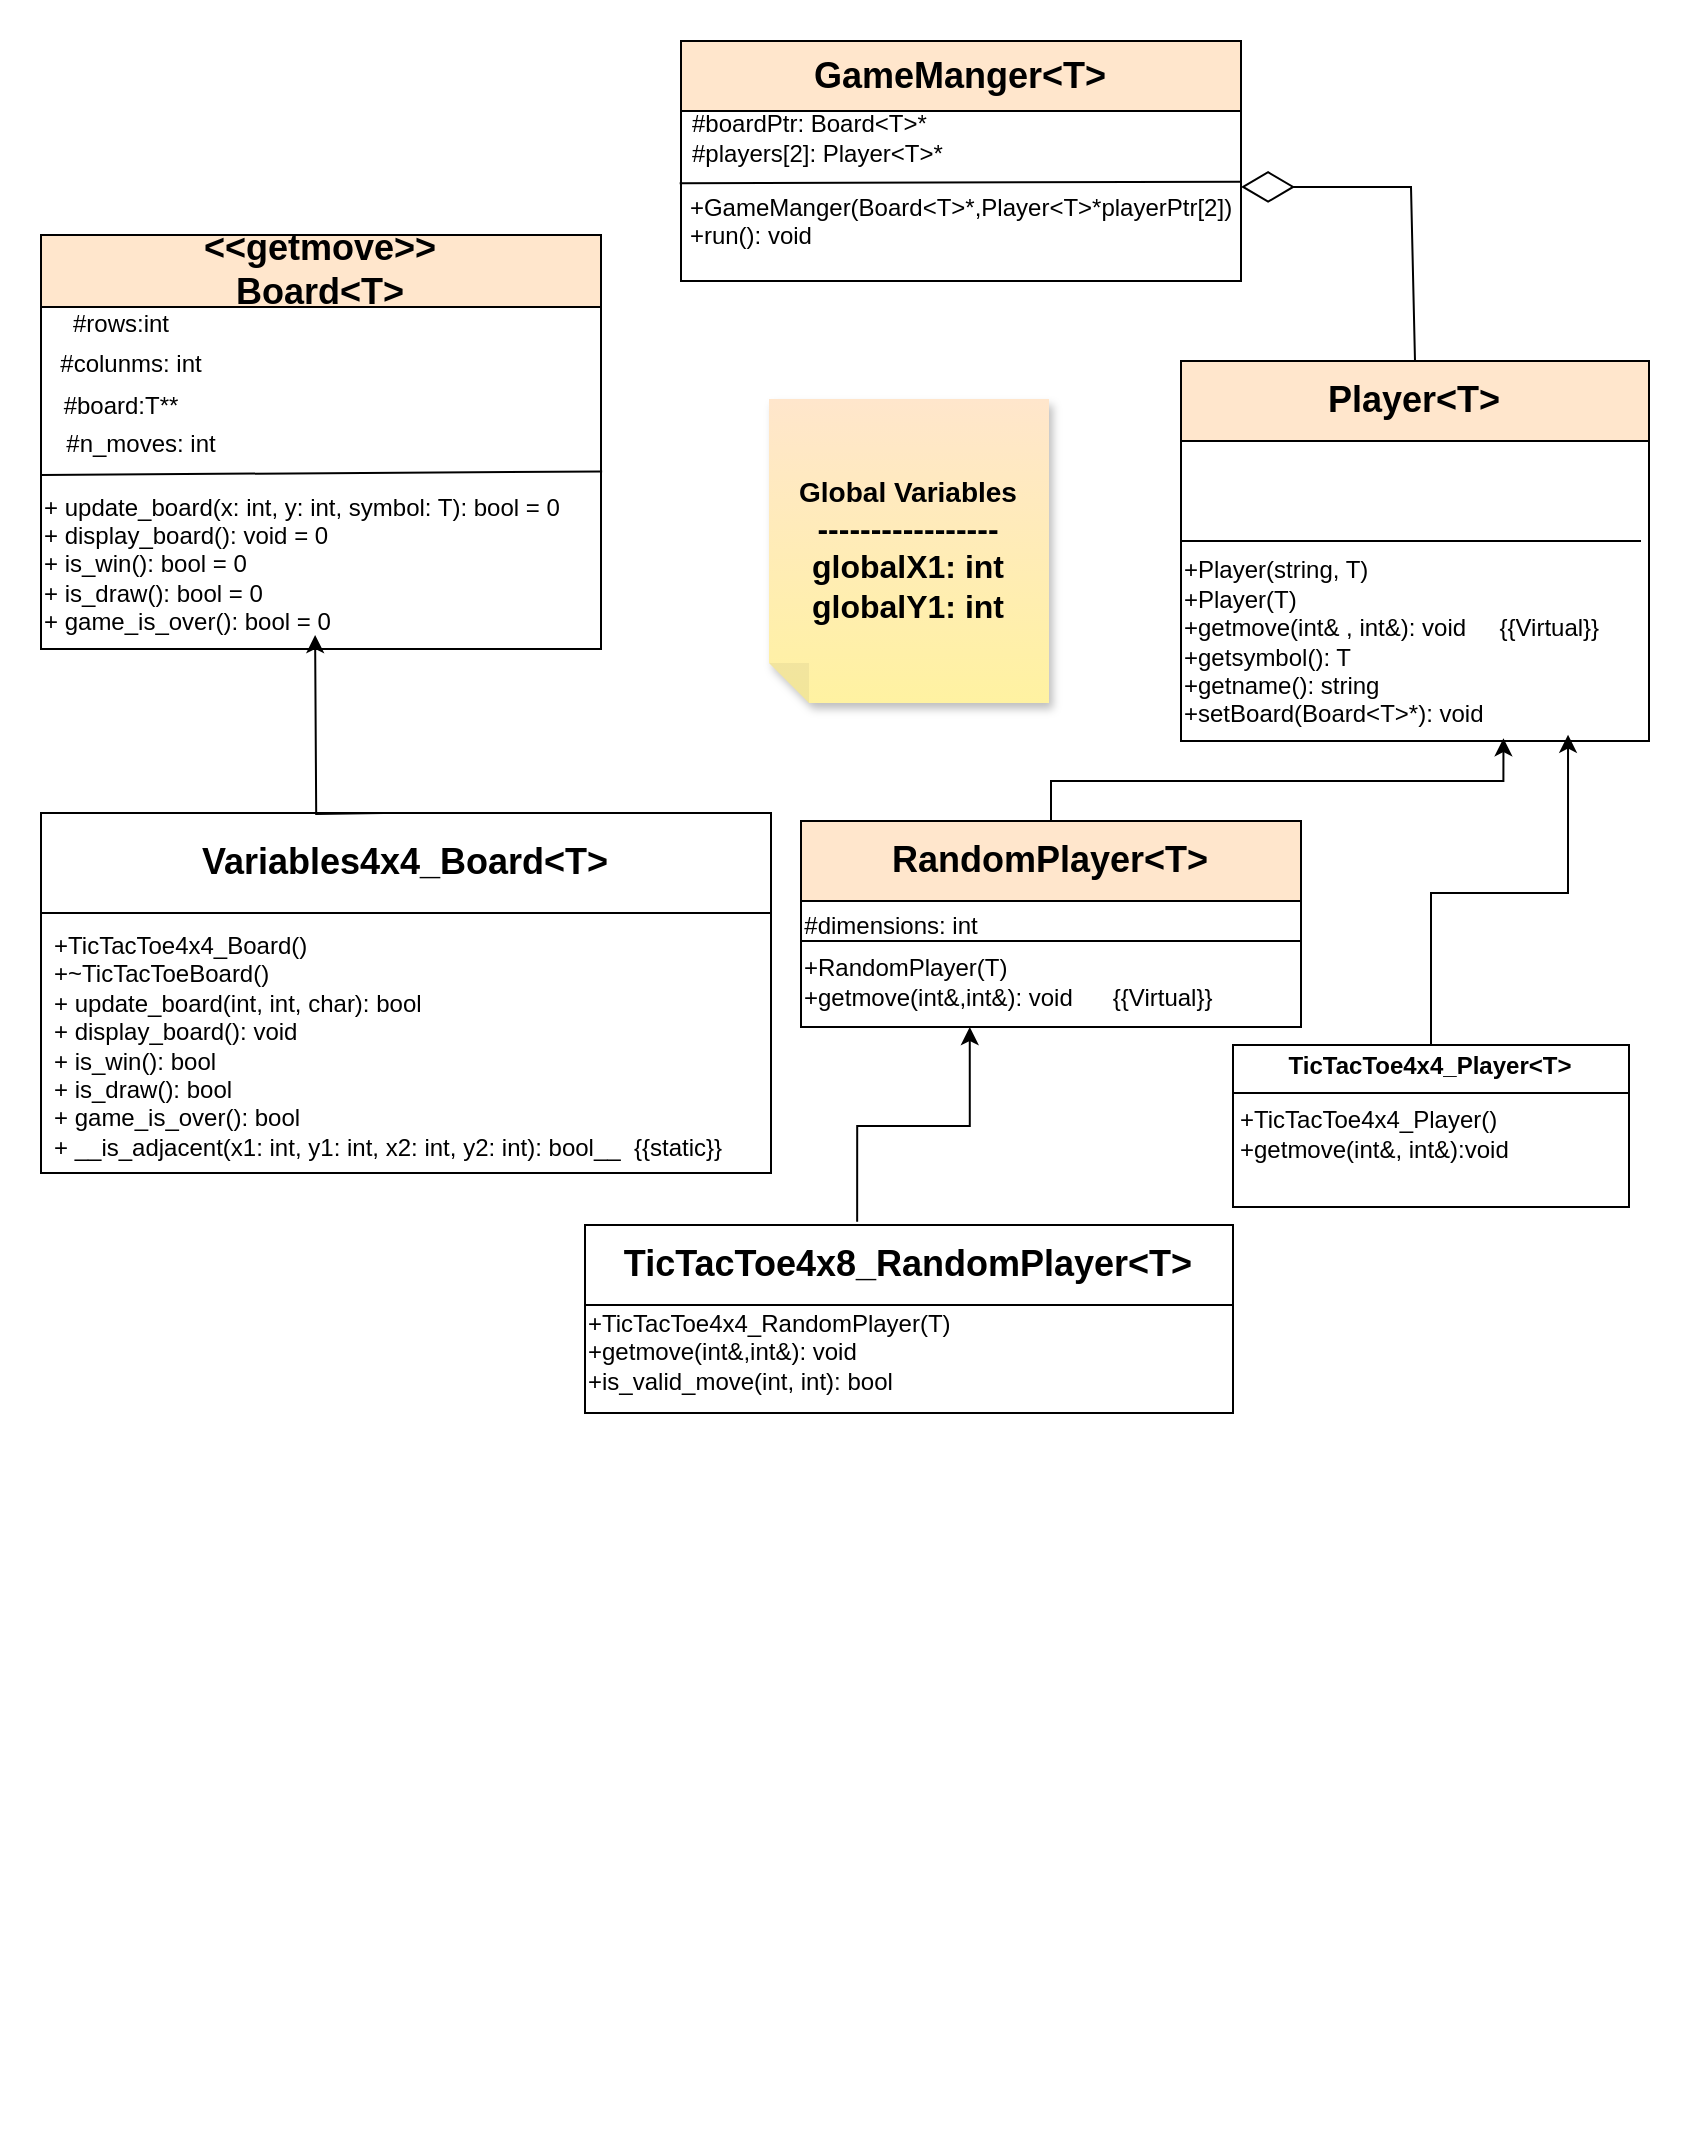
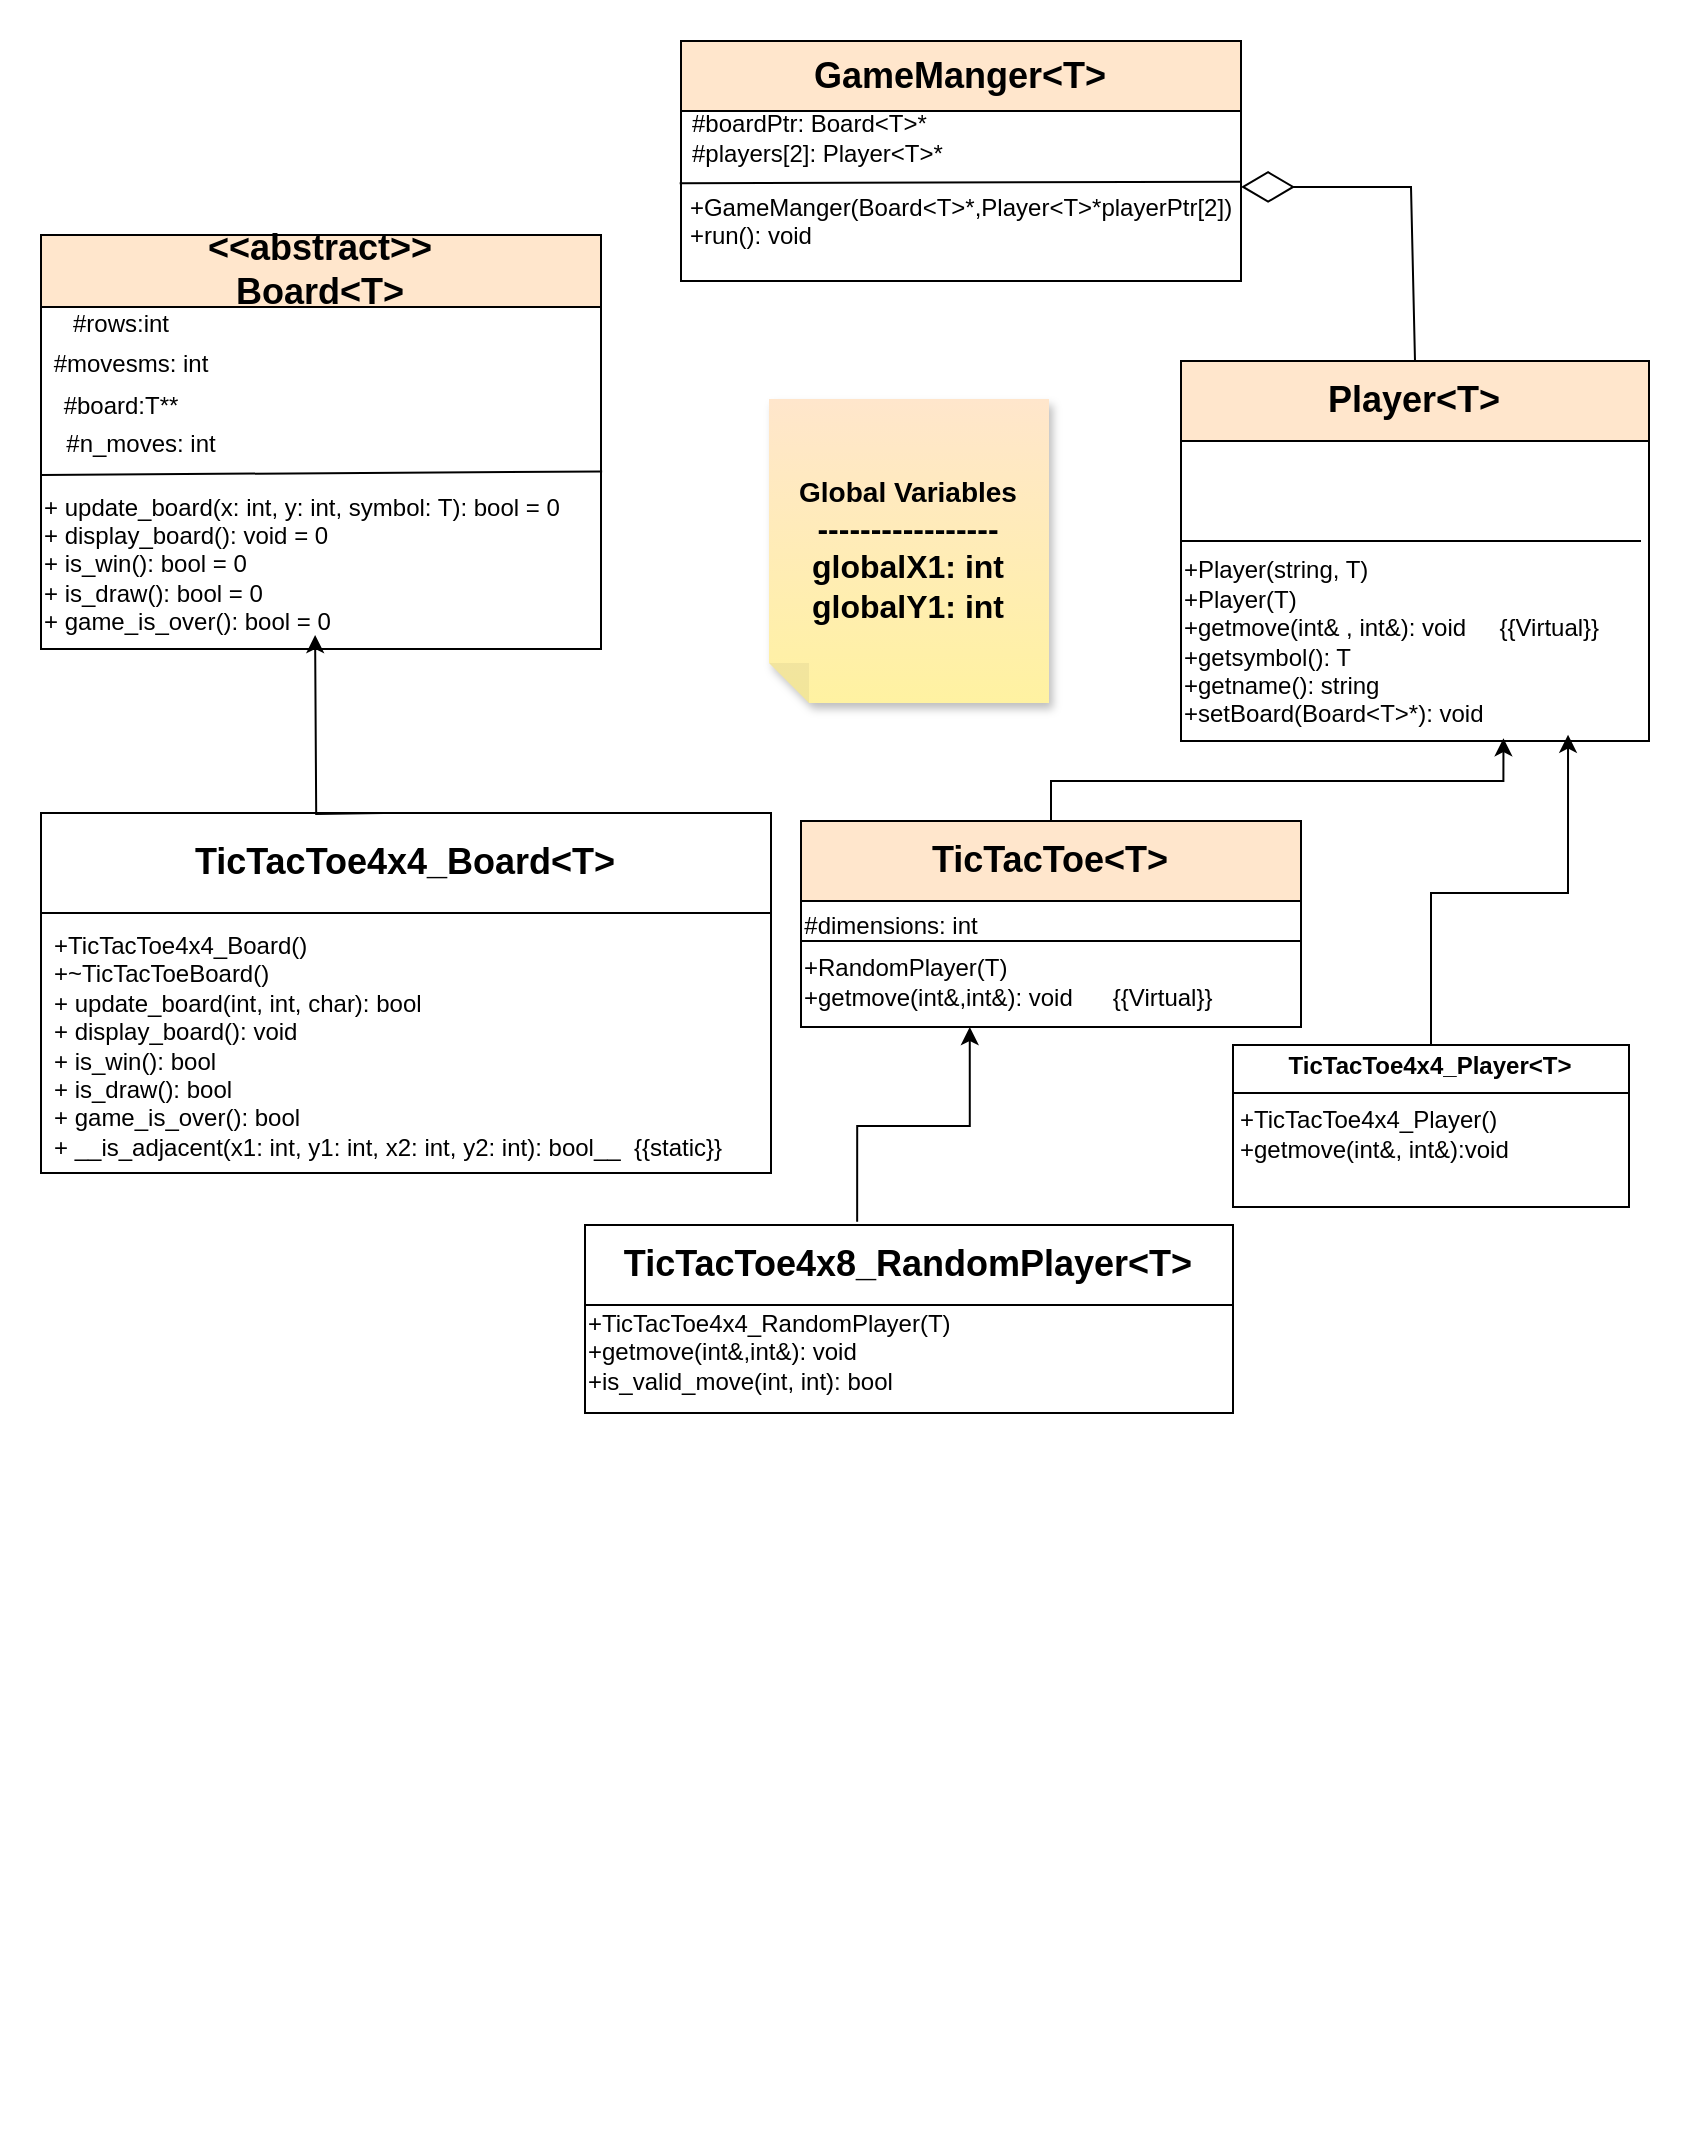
node "<<getmove>> Board<T>": label "<<getmove>> Board<T>" -> "<<abstract>> Board<T>"
node "#colunms: int": label "#colunms: int" -> "#movesms: int"
node "RandomPlayer<T>": label "RandomPlayer<T>" -> "TicTacToe<T>"
node "Variables4x4_Board<T>": label "Variables4x4_Board<T>" -> "TicTacToe4x4_Board<T>"
